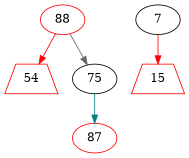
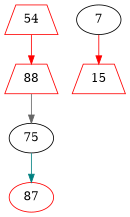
node "88": shape ellipse -> trapezium
edge "88" -> "54": reversed
